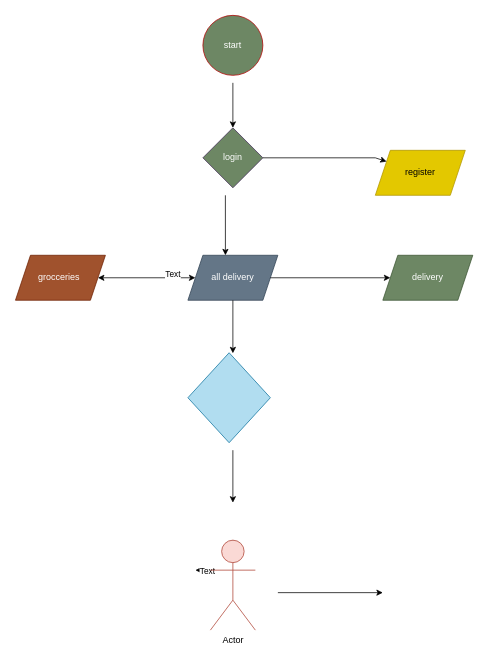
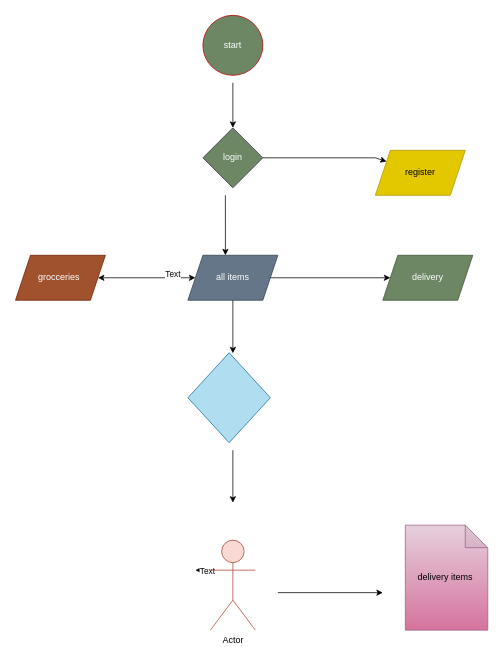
node "all delivery": label "all delivery" -> "all items"
node "delivery items": added
